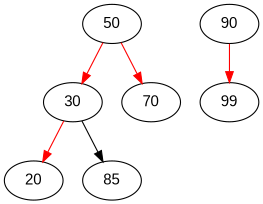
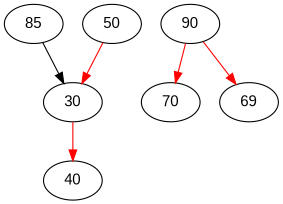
edge "50" -> "70": now "90" -> "70"
node "99": label "99" -> "69"
edge "30" -> "85": reversed
node "20": label "20" -> "40"
